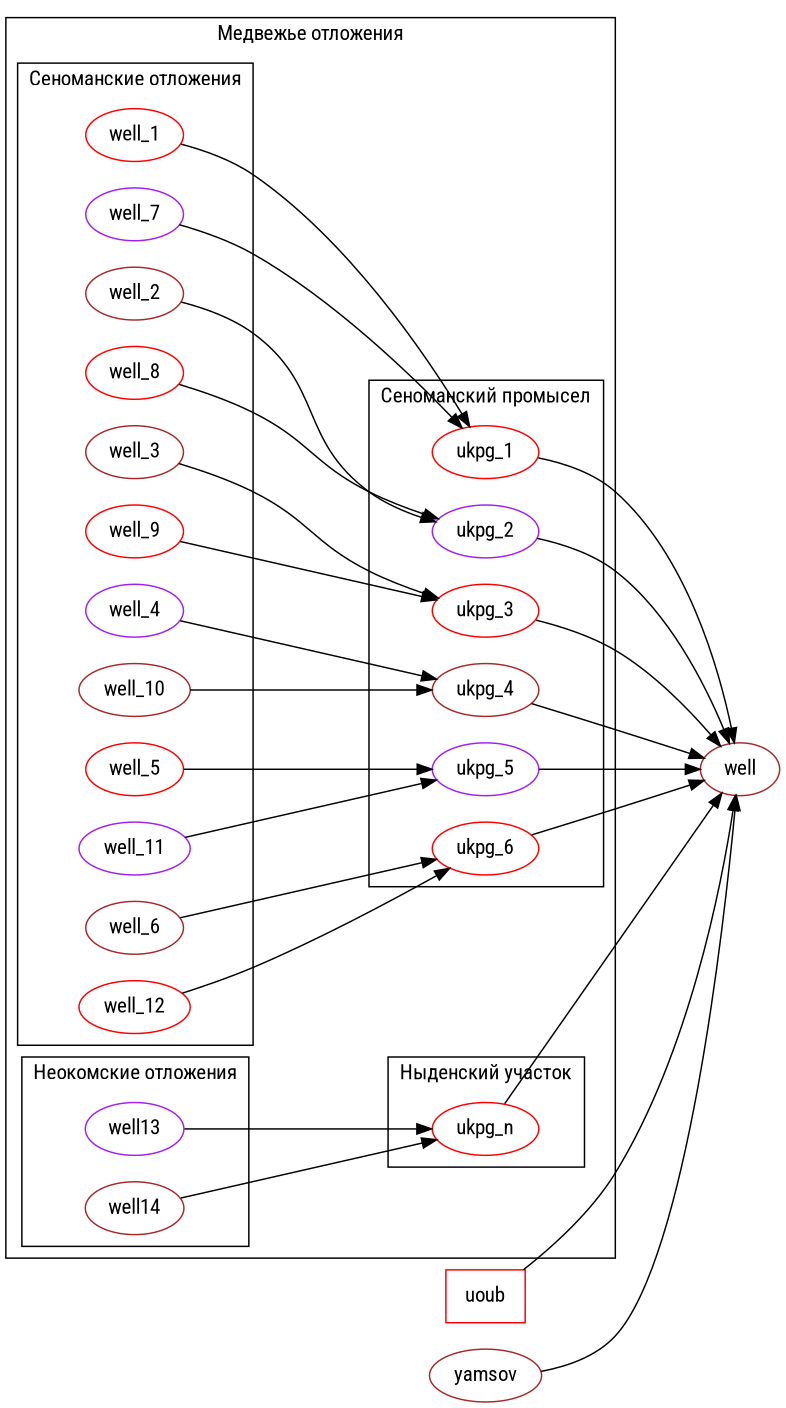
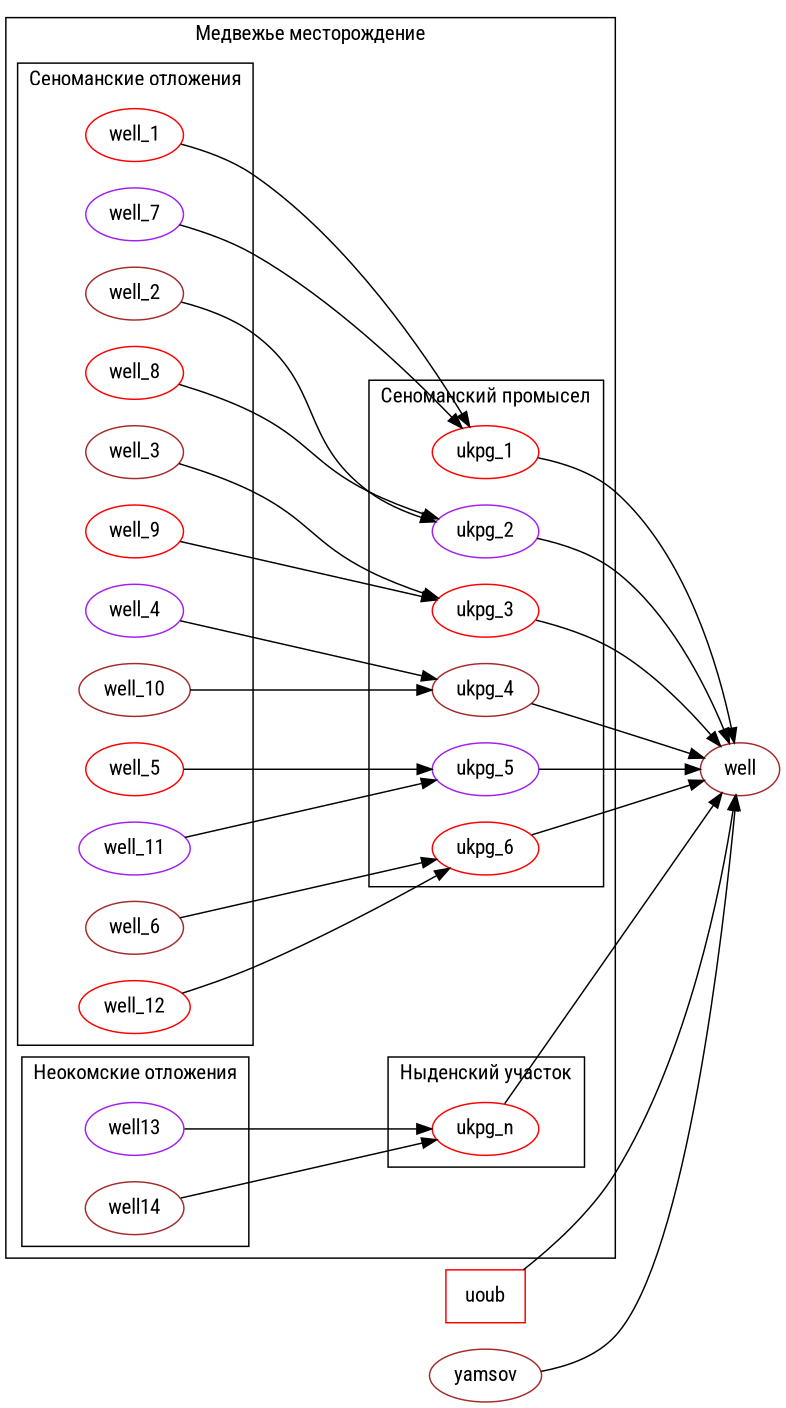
cluster "Медвежье отложения": label "Медвежье отложения" -> "Медвежье месторождение"
